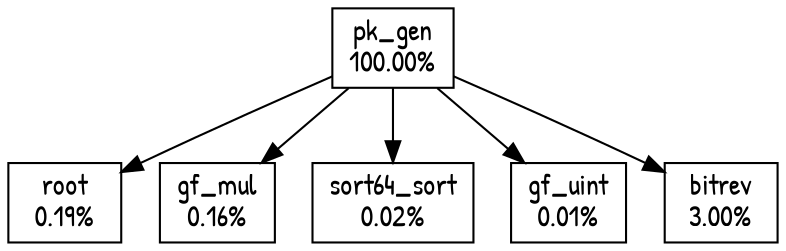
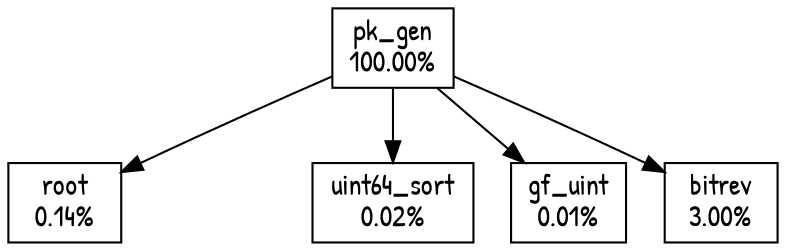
node "root 0.19%": label "root 0.19%" -> "root 0.14%"
node "gf_mul 0.16%": removed
node "sort64_sort 0.02%": label "sort64_sort 0.02%" -> "uint64_sort 0.02%"
